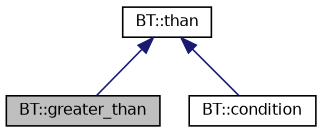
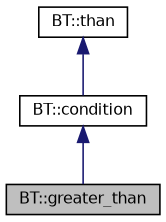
edge "BT::greater_than" -> "BT::than": now "BT::greater_than" -> "BT::condition"
